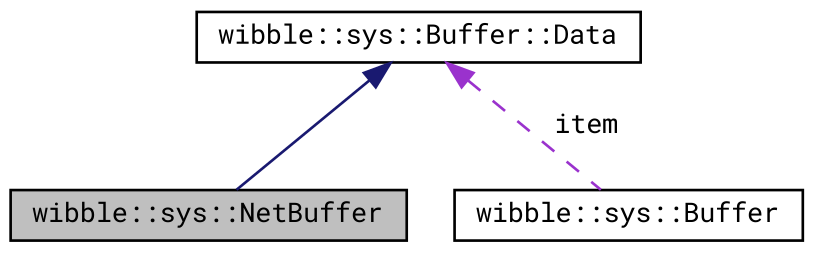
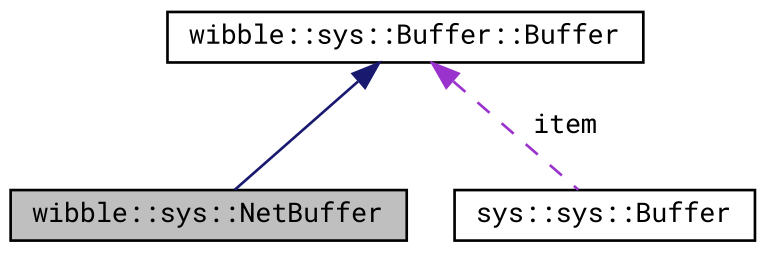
node "wibble::sys::Buffer::Data": label "wibble::sys::Buffer::Data" -> "wibble::sys::Buffer::Buffer"
node "wibble::sys::Buffer": label "wibble::sys::Buffer" -> "sys::sys::Buffer"
